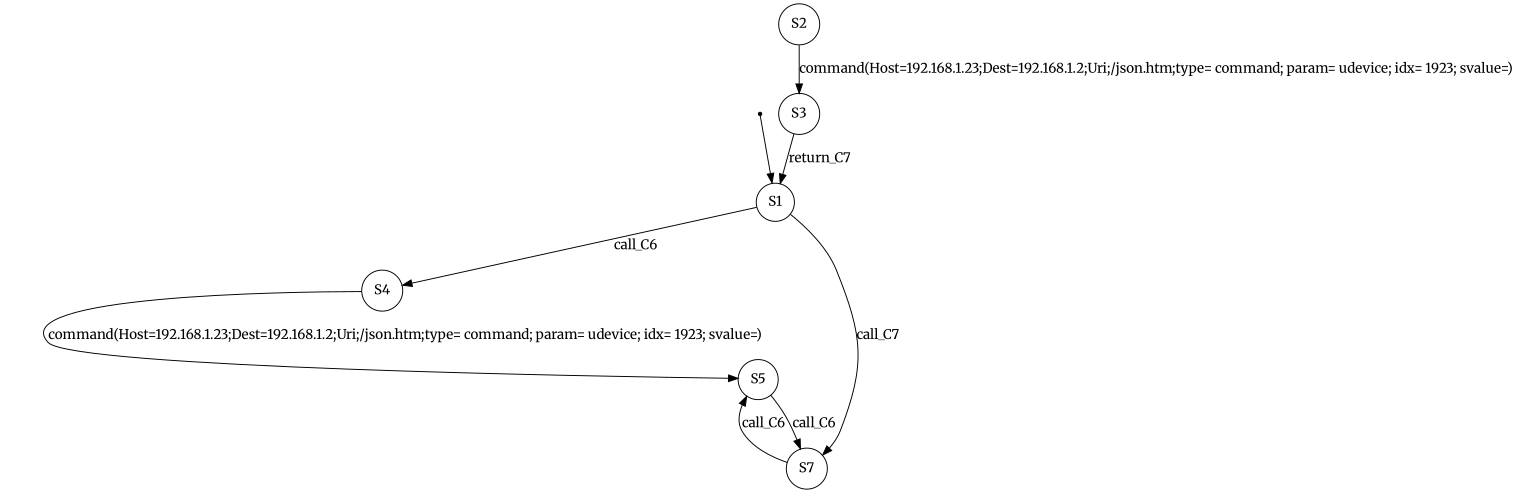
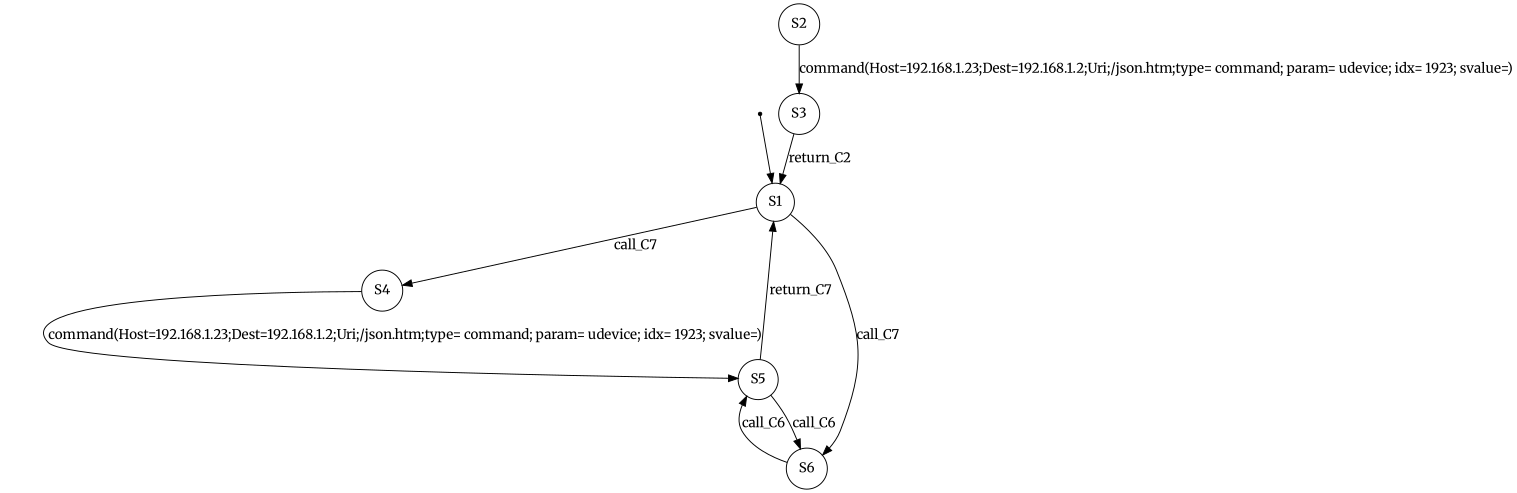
edge "S3" -> "S1": label "return_C7" -> "return_C2"
edge "S1" -> "S4": label "call_C6" -> "call_C7"
edge "S5" -> "S1": added, label "return_C7"
node "S7": label "S7" -> "S6"
